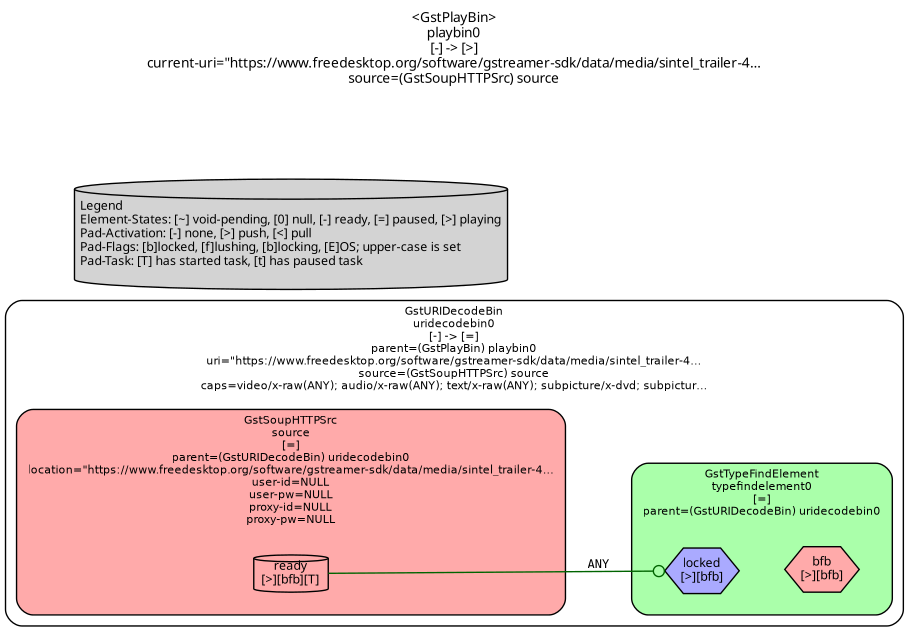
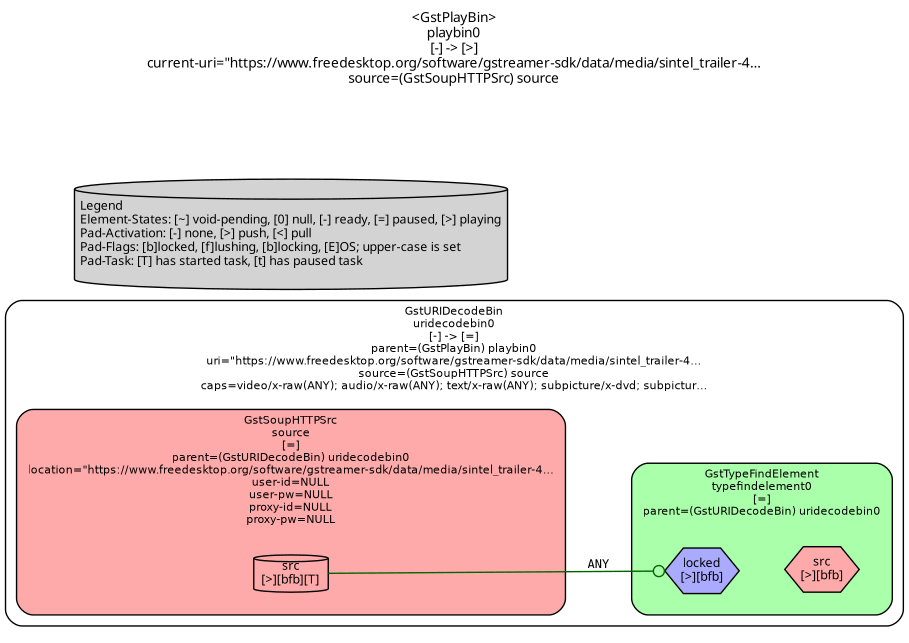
node "bfb [>][bfb]": label "bfb [>][bfb]" -> "src [>][bfb]"
node "ready [>][bfb][T]": label "ready [>][bfb][T]" -> "src [>][bfb][T]"
